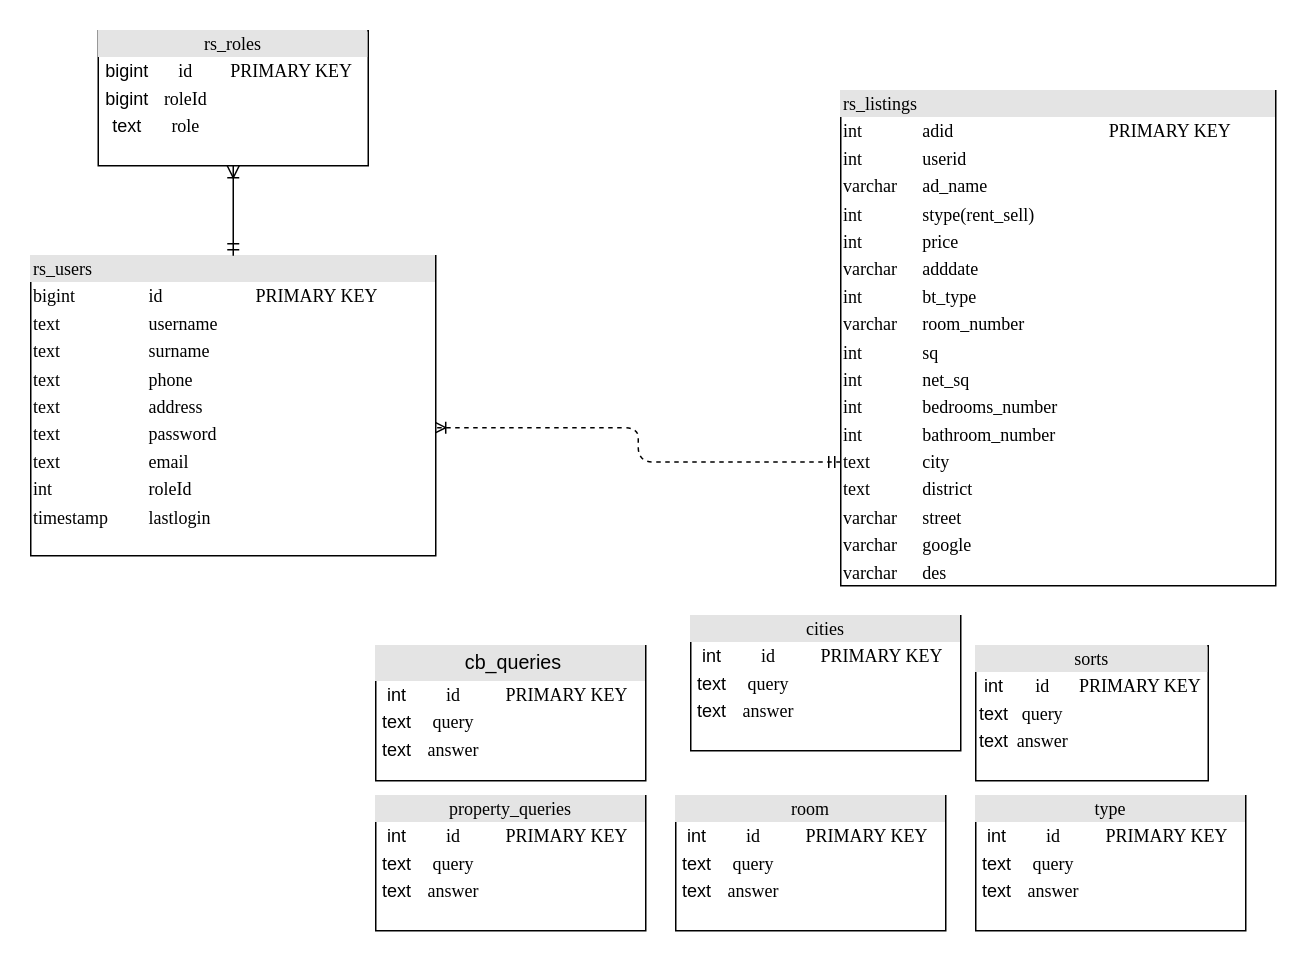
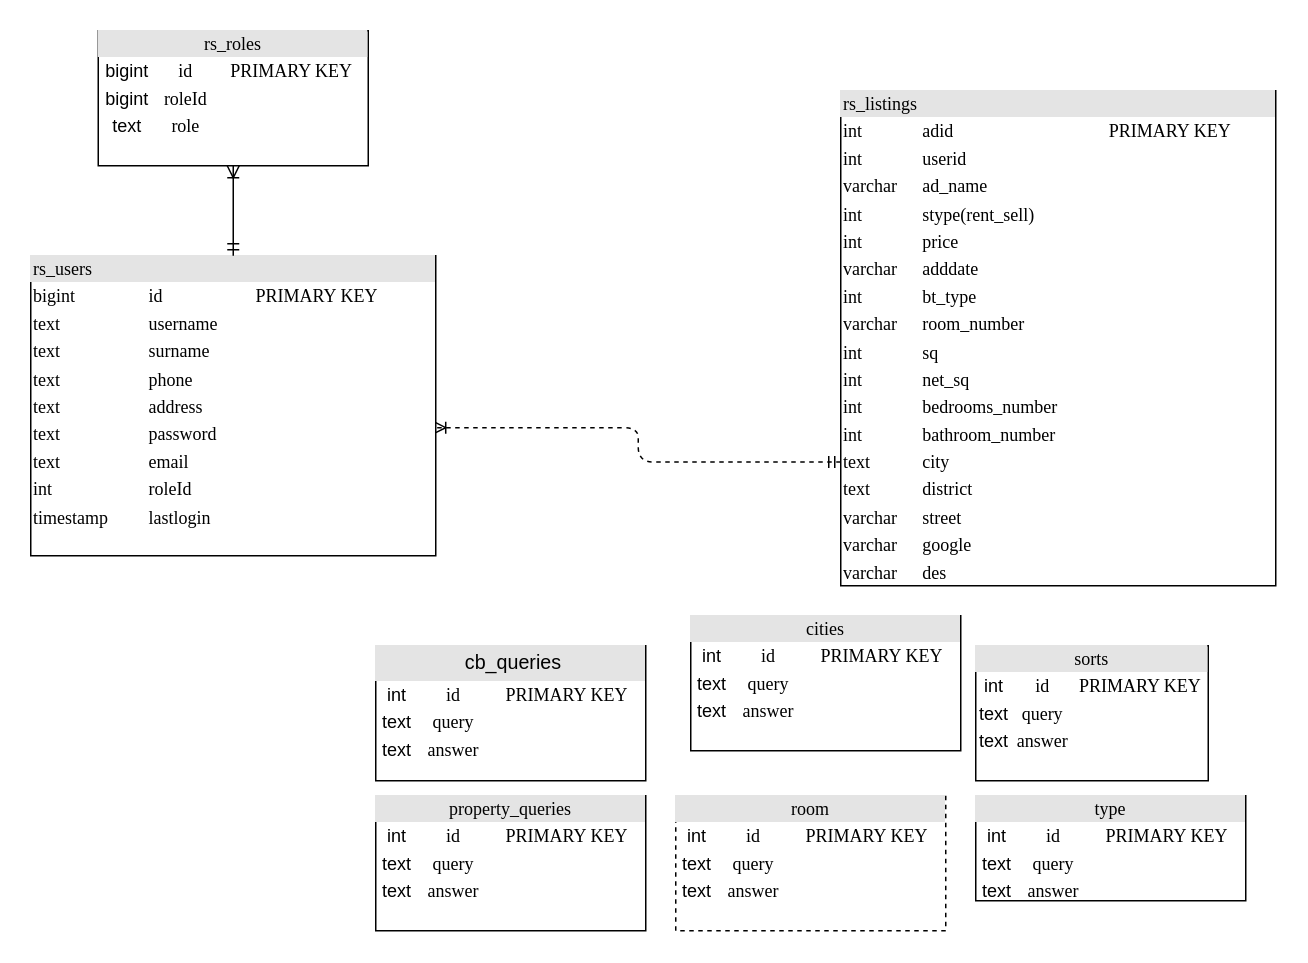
node "room int id PRIMARY KEY text query text answer": style solid -> dashed
node "type int id PRIMARY KEY text query text answer": size 270x135 -> 270x105
